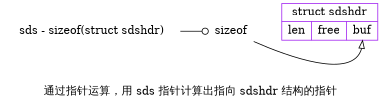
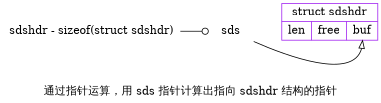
node "sds - sizeof(struct sdshdr)": label "sds - sizeof(struct sdshdr)" -> "sdshdr - sizeof(struct sdshdr)"
node "sizeof": label "sizeof" -> "sds"
